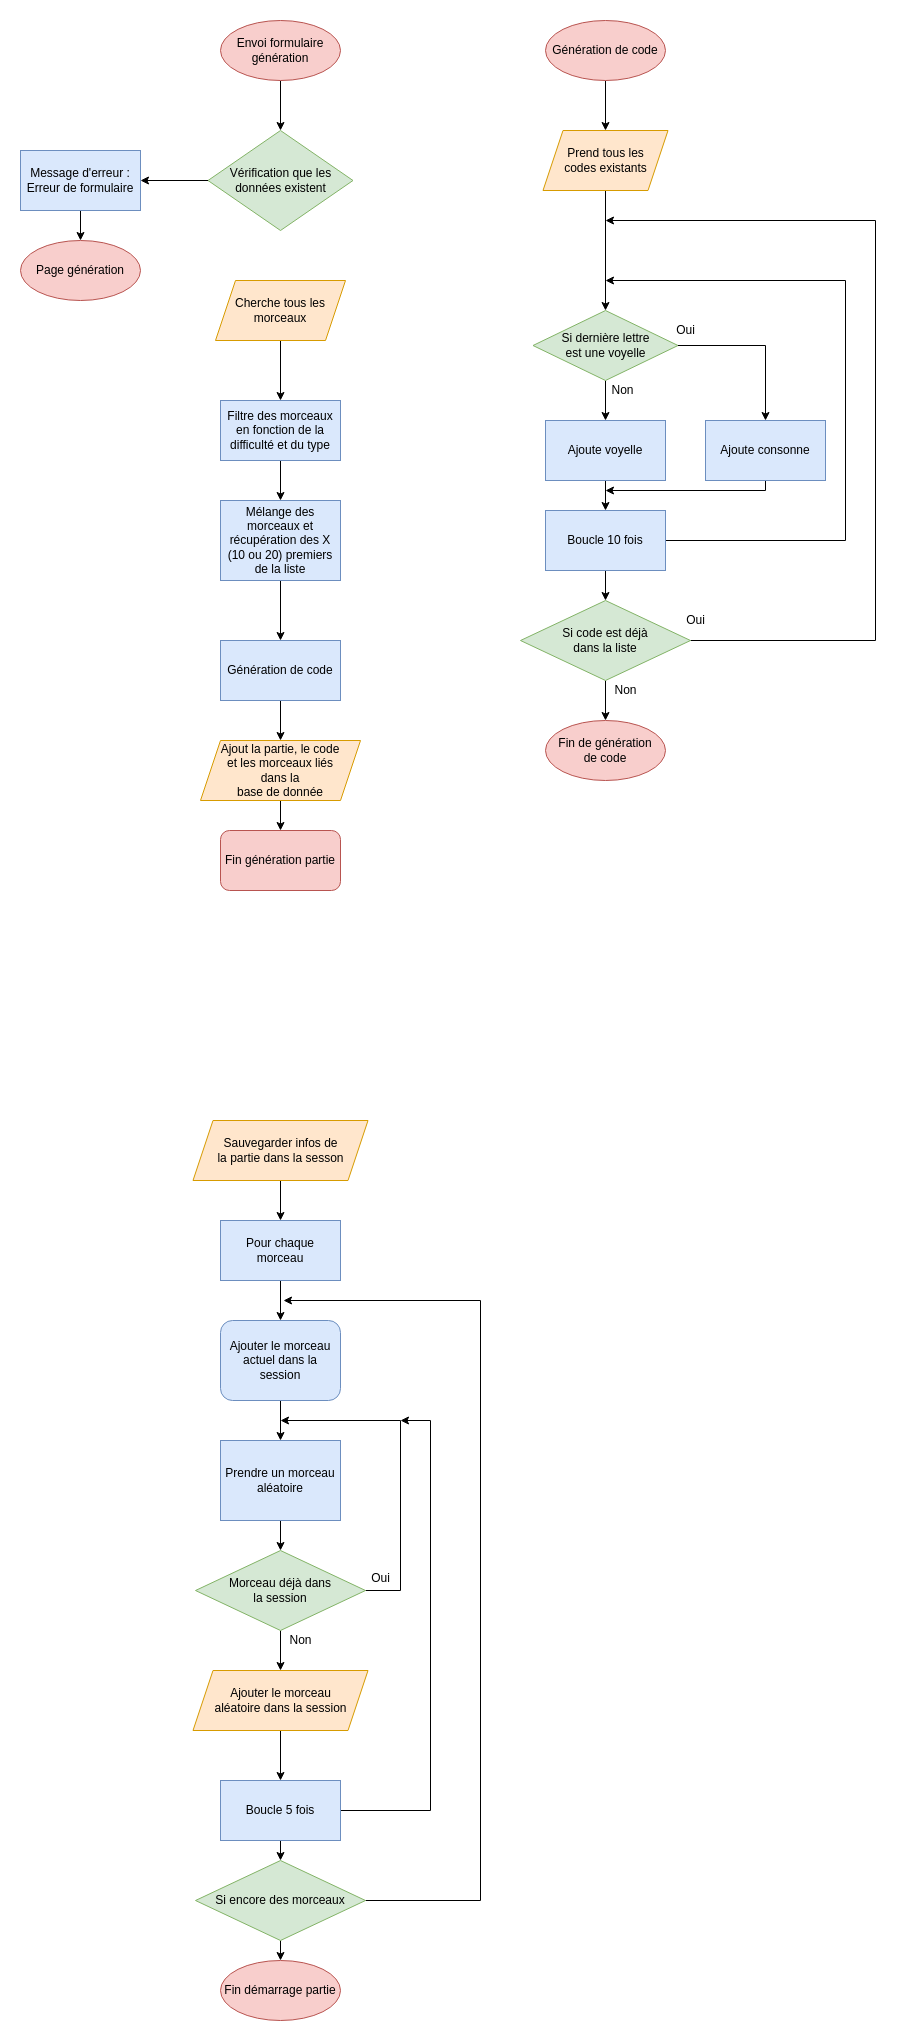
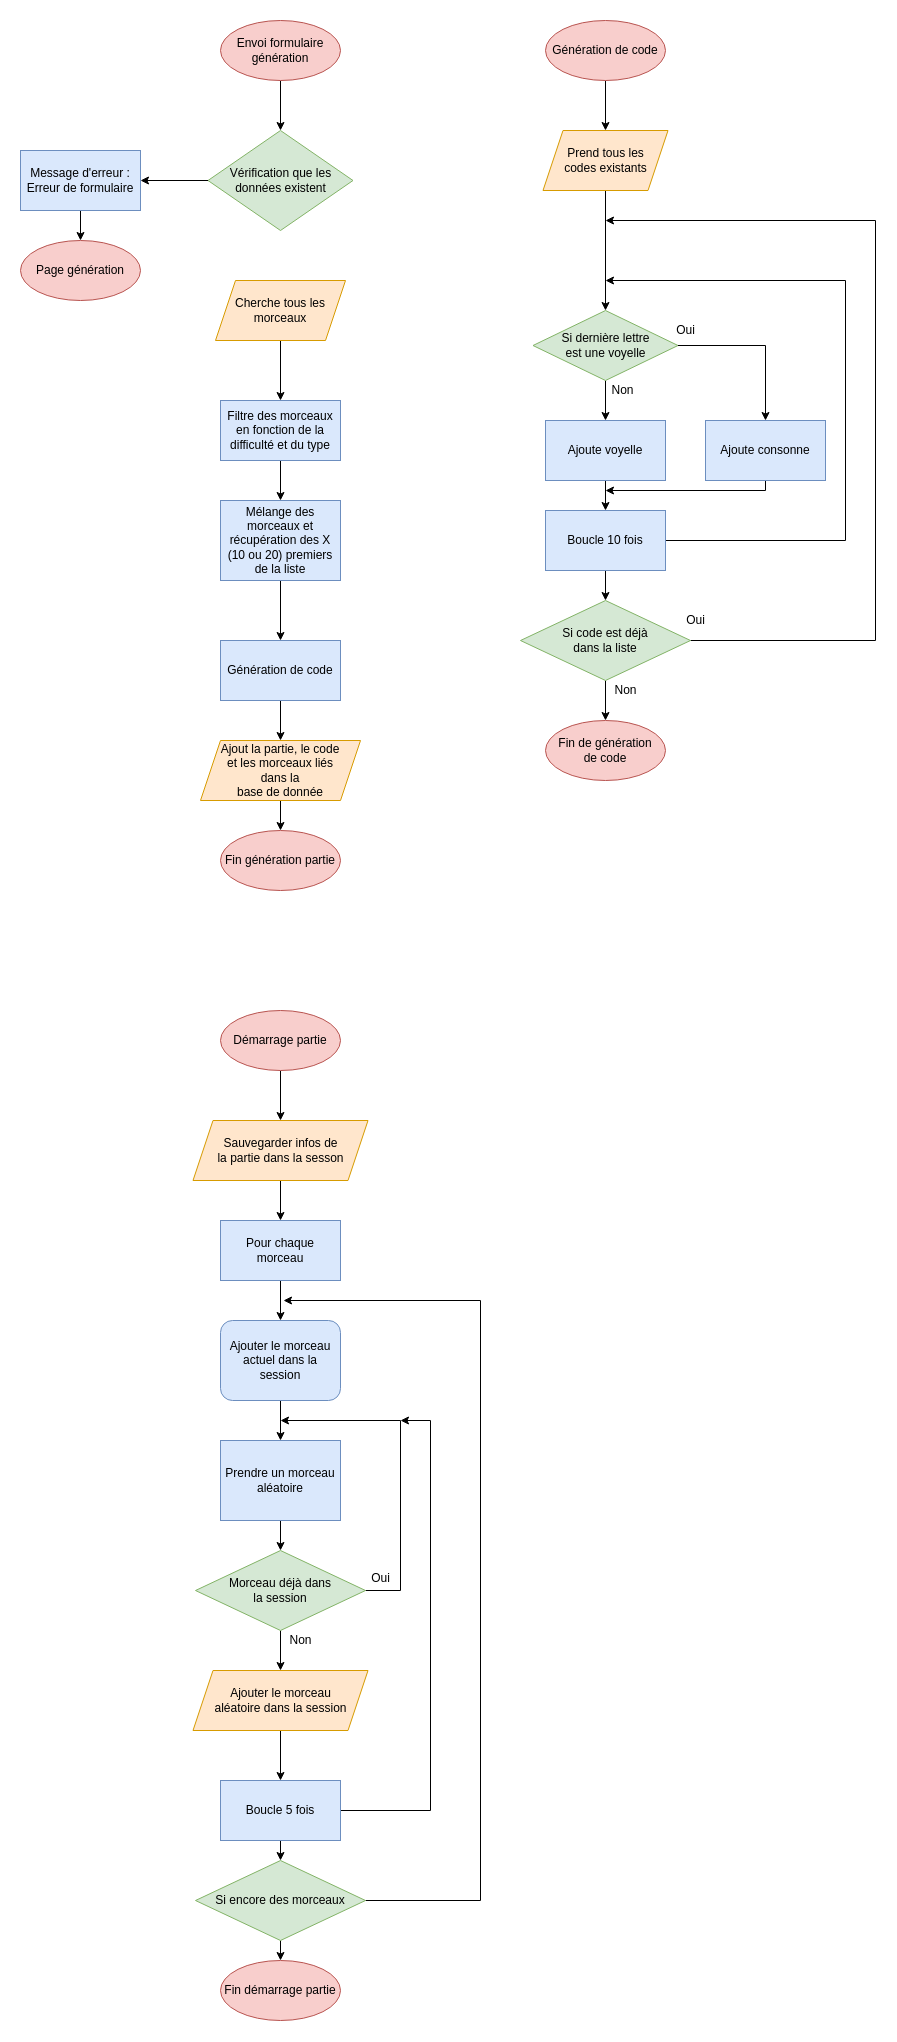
node "Fin génération partie": shape rounded rectangle -> ellipse
node "Démarrage partie": added
edge "Démarrage partie" -> "Sauvegarder infos de la partie dans la sesson": added
